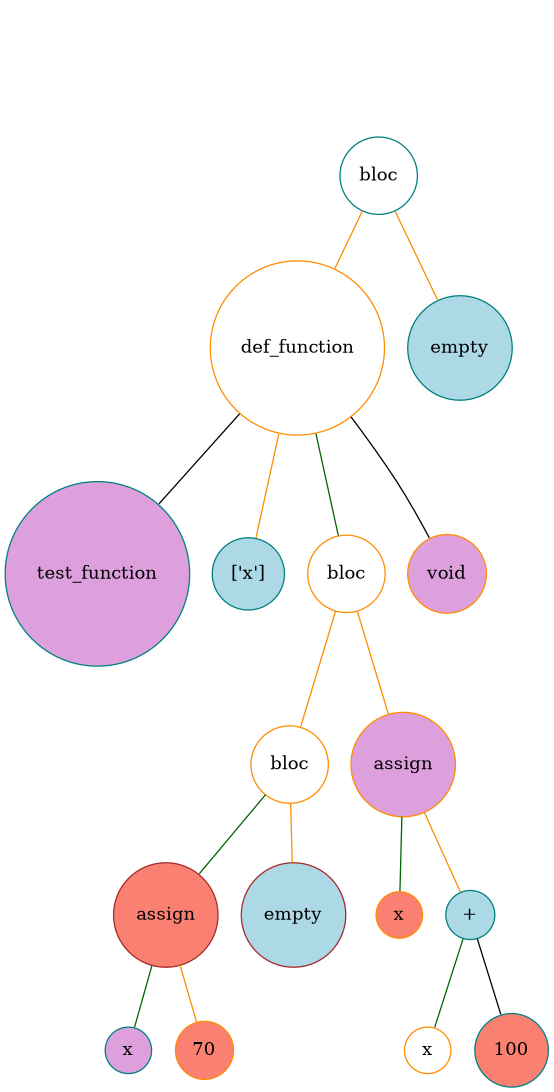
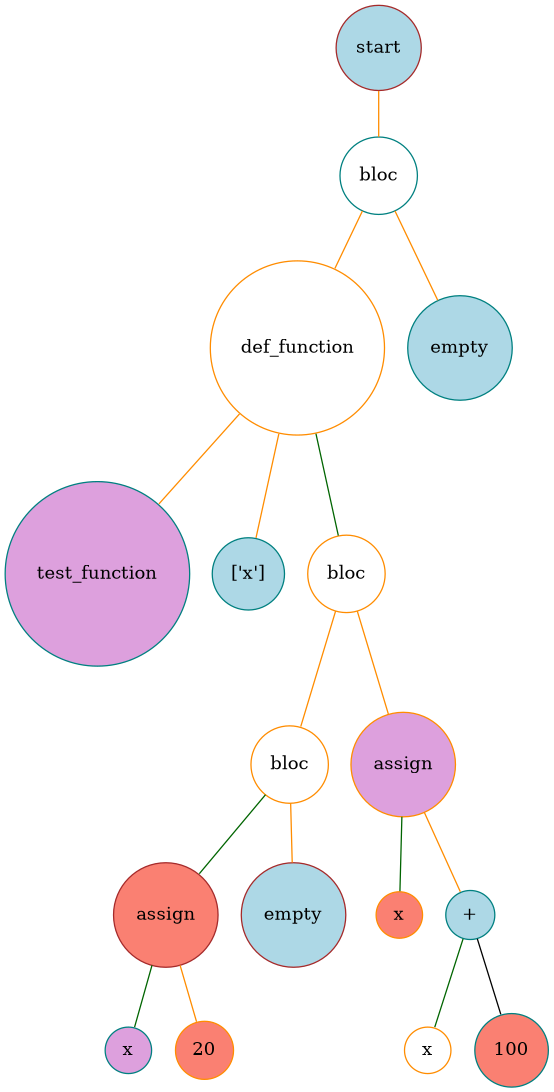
node "start": added
edge "def_function" -> "test_function": color black -> darkorange
node "void": removed
node "70": label "70" -> "20"
